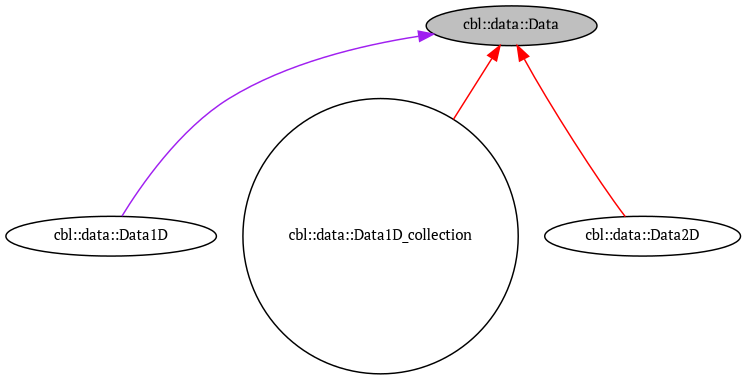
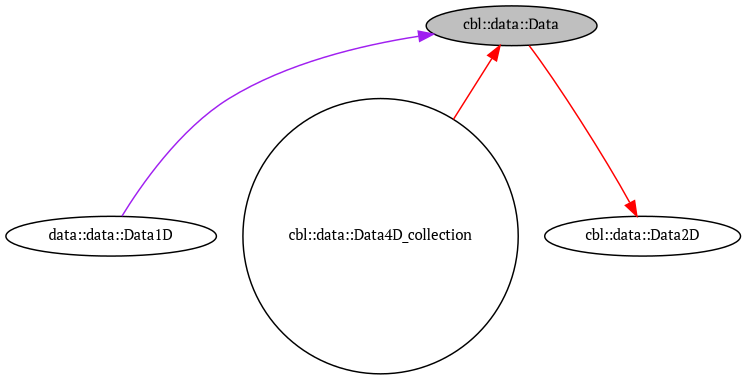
edge "cbl::data::Data2D" -> "cbl::data::Data": reversed
node "cbl::data::Data1D": label "cbl::data::Data1D" -> "data::data::Data1D"
node "cbl::data::Data1D_collection": label "cbl::data::Data1D_collection" -> "cbl::data::Data4D_collection"
